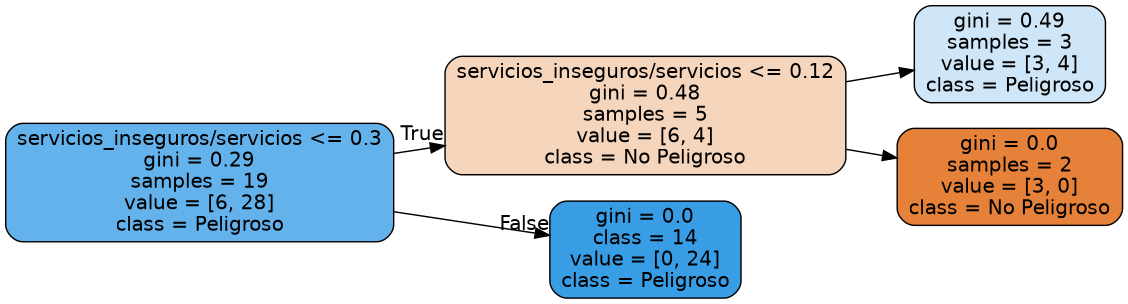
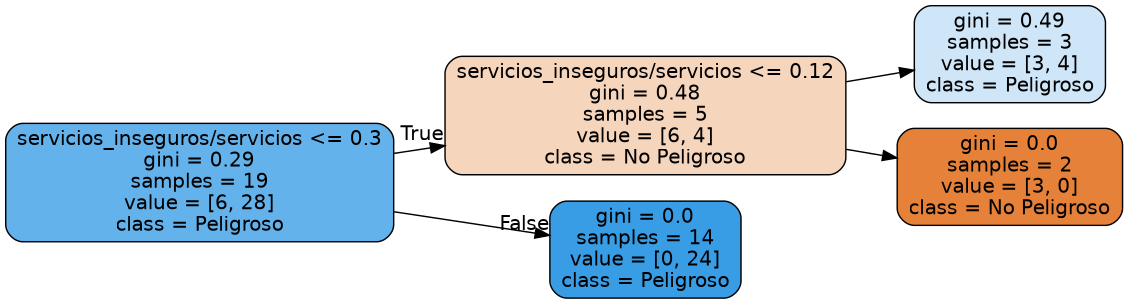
node "gini = 0.0 class = 14 value = [0, 24] class = Peligroso": label "gini = 0.0 class = 14 value = [0, 24] class = Peligroso" -> "gini = 0.0 samples = 14 value = [0, 24] class = Peligroso"
